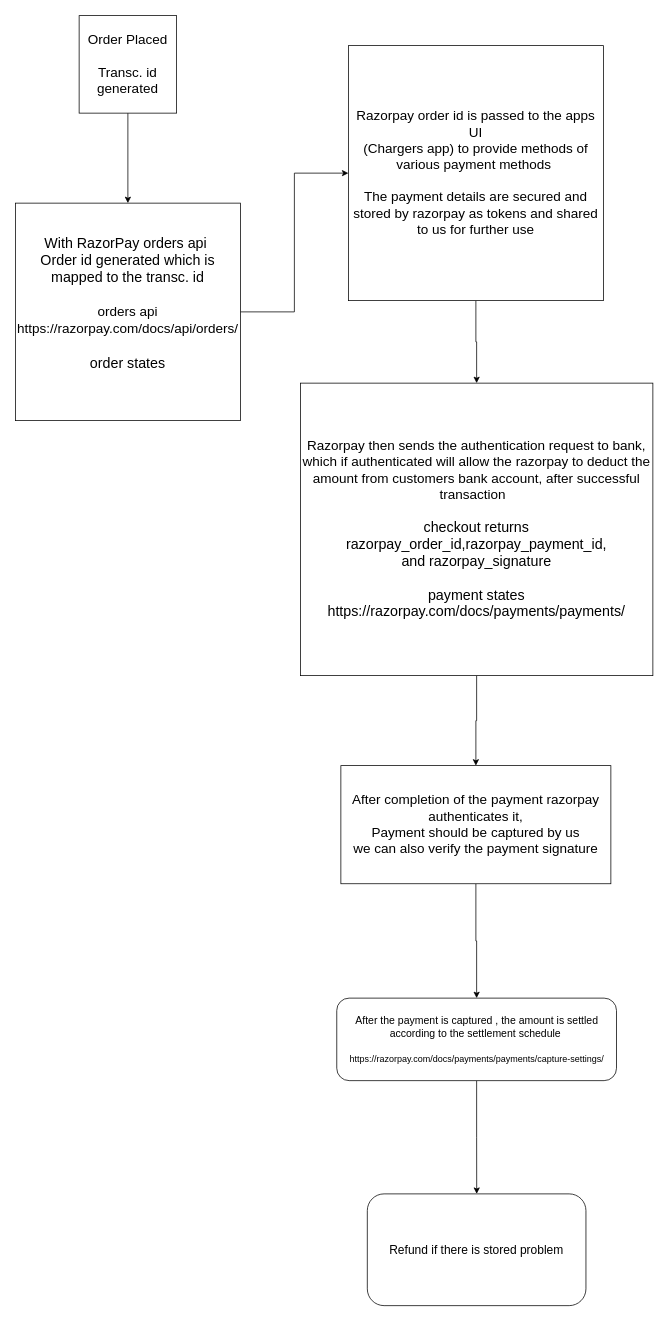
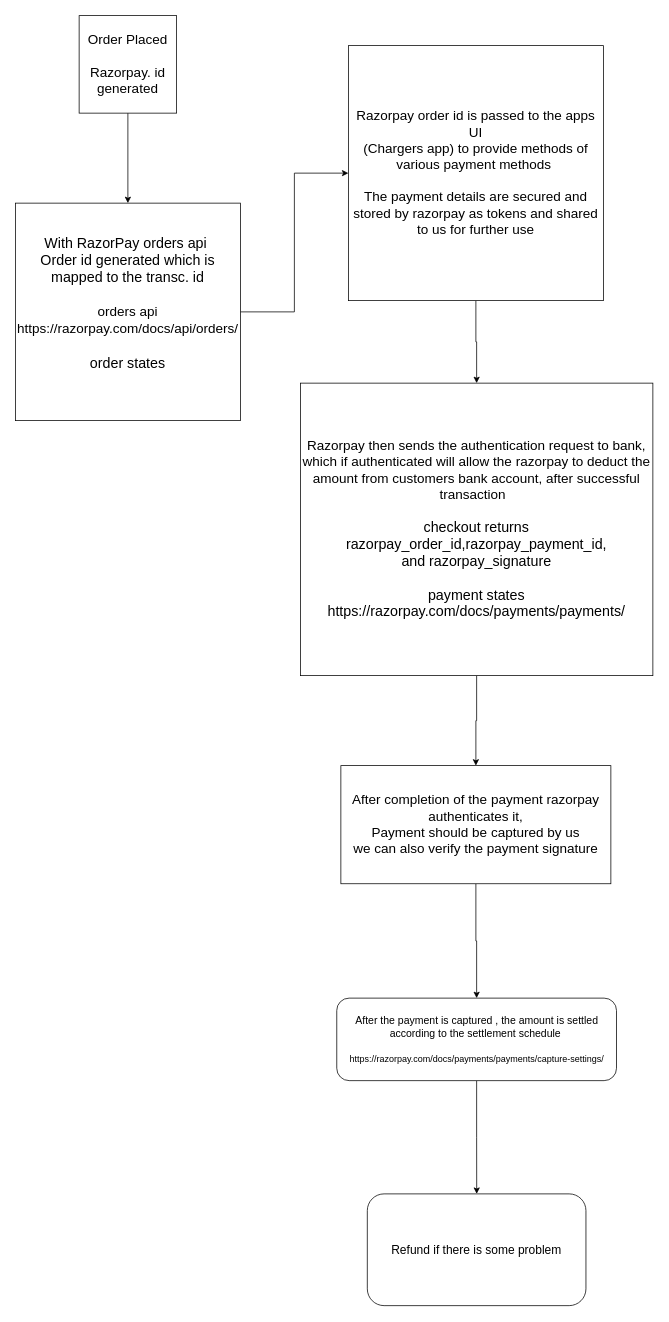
node "Order Placed Transc. id generated": label "Order Placed Transc. id generated" -> "Order Placed Razorpay. id generated"
node "Refund if there is stored problem": label "Refund if there is stored problem" -> "Refund if there is some problem"
